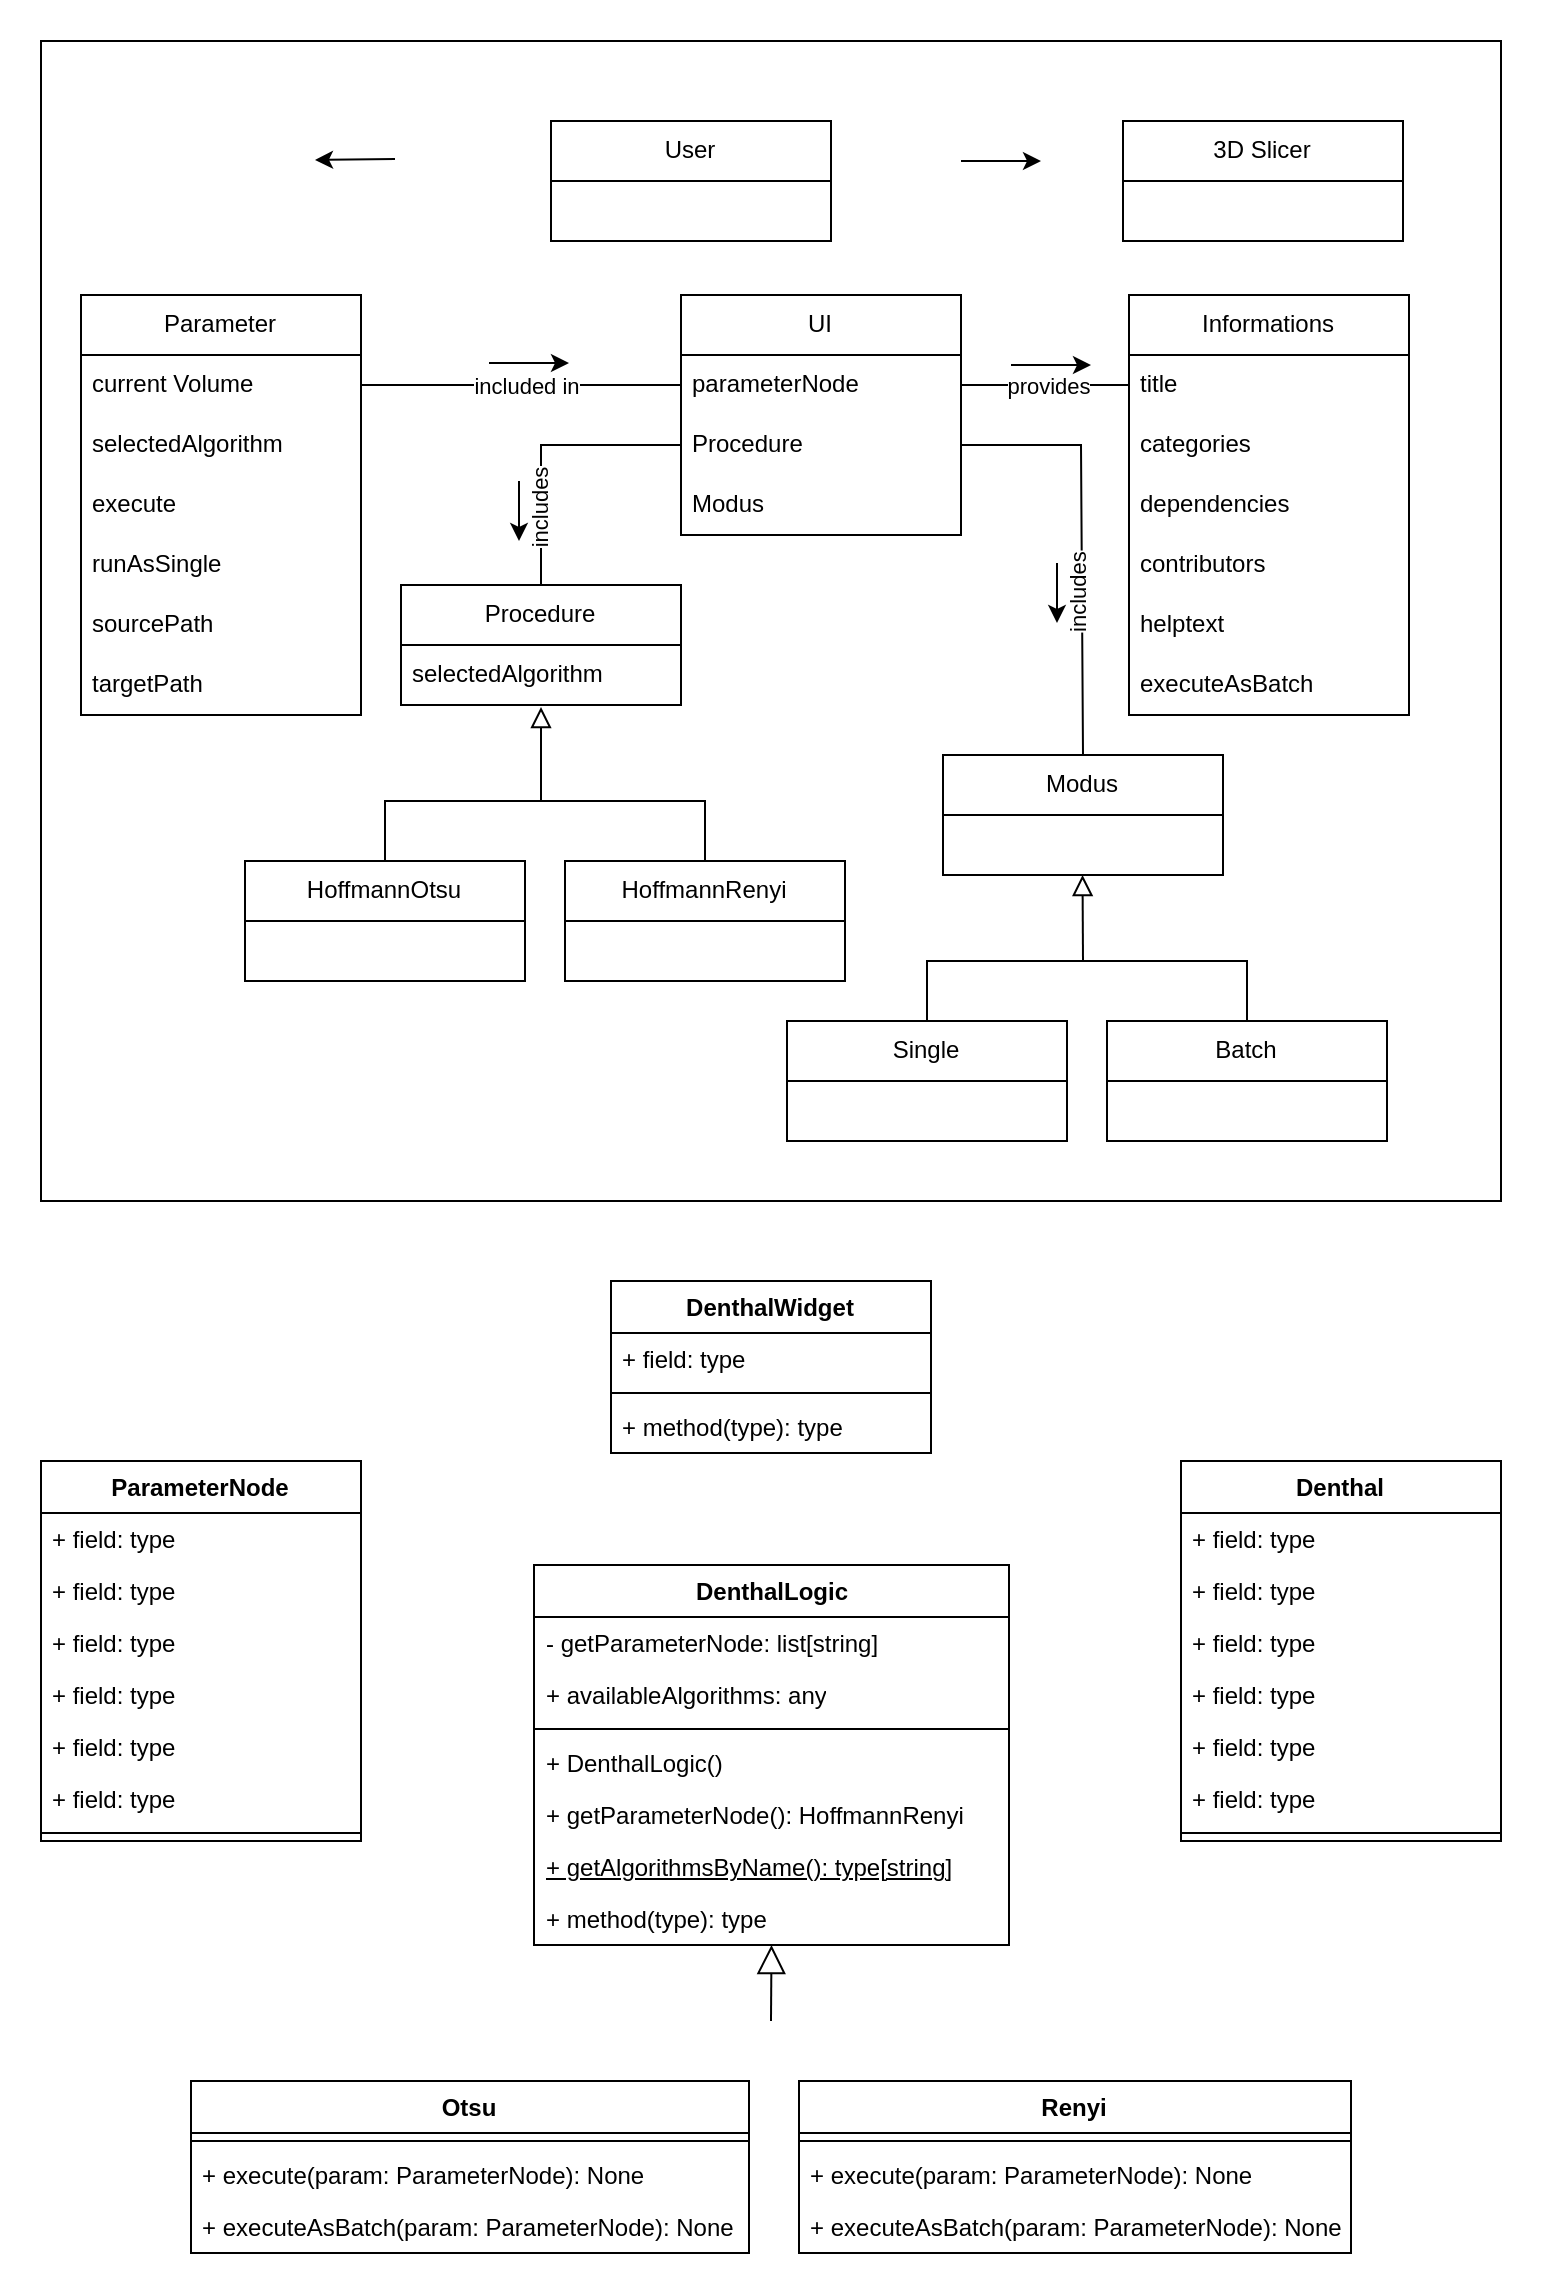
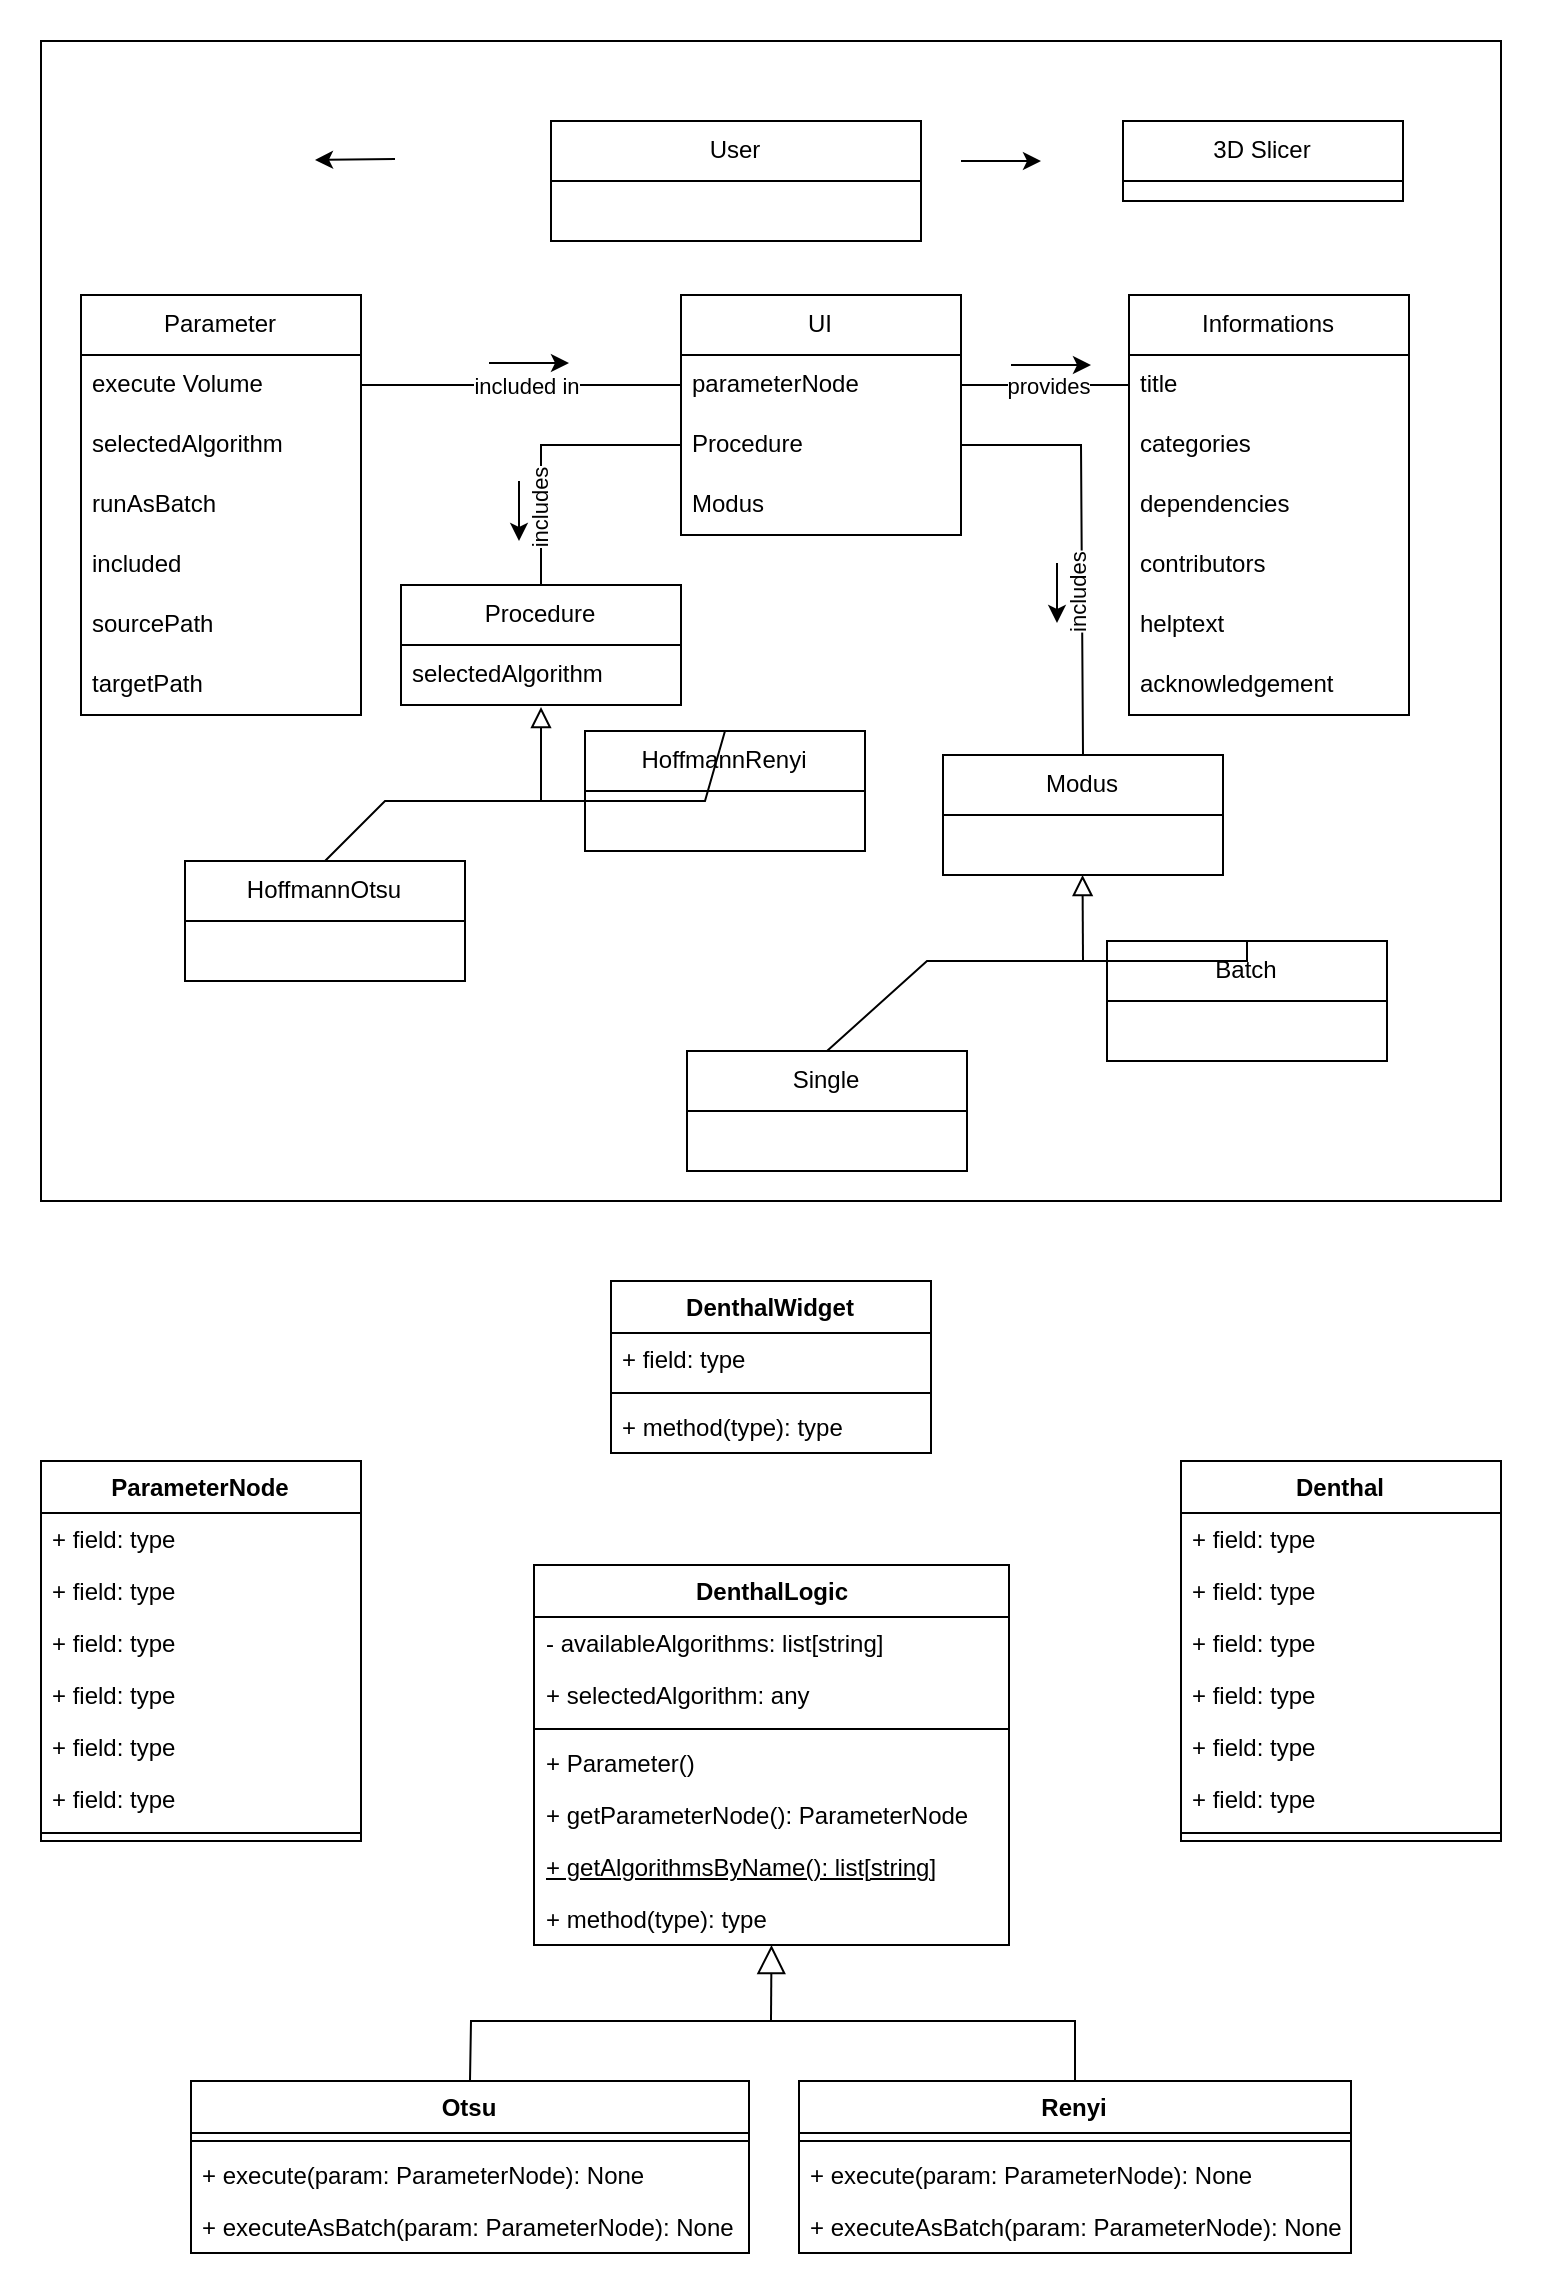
node "User": size 280x120 -> 370x120
node "3D Slicer": size 280x120 -> 280x80
node "current Volume": label "current Volume" -> "execute Volume"
node "execute": label "execute" -> "runAsBatch"
node "runAsSingle": label "runAsSingle" -> "included"
node "executeAsBatch": label "executeAsBatch" -> "acknowledgement"
node "HoffmannOtsu": moved (385, 921) -> (325, 921)
node "HoffmannRenyi": moved (705, 921) -> (725, 791)
node "Single": moved (927, 1081) -> (827, 1111)
node "Batch": moved (1247, 1081) -> (1247, 1001)
node "- getParameterNode: list[string]": label "- getParameterNode: list[string]" -> "- availableAlgorithms: list[string]"
node "+ availableAlgorithms: any": label "+ availableAlgorithms: any" -> "+ selectedAlgorithm: any"
node "+ DenthalLogic()": label "+ DenthalLogic()" -> "+ Parameter()"
node "+ getParameterNode(): HoffmannRenyi": label "+ getParameterNode(): HoffmannRenyi" -> "+ getParameterNode(): ParameterNode"
node "+ getAlgorithmsByName(): type[string]": label "+ getAlgorithmsByName(): type[string]" -> "+ getAlgorithmsByName(): list[string]"
edge "Otsu" -- "Renyi": added
